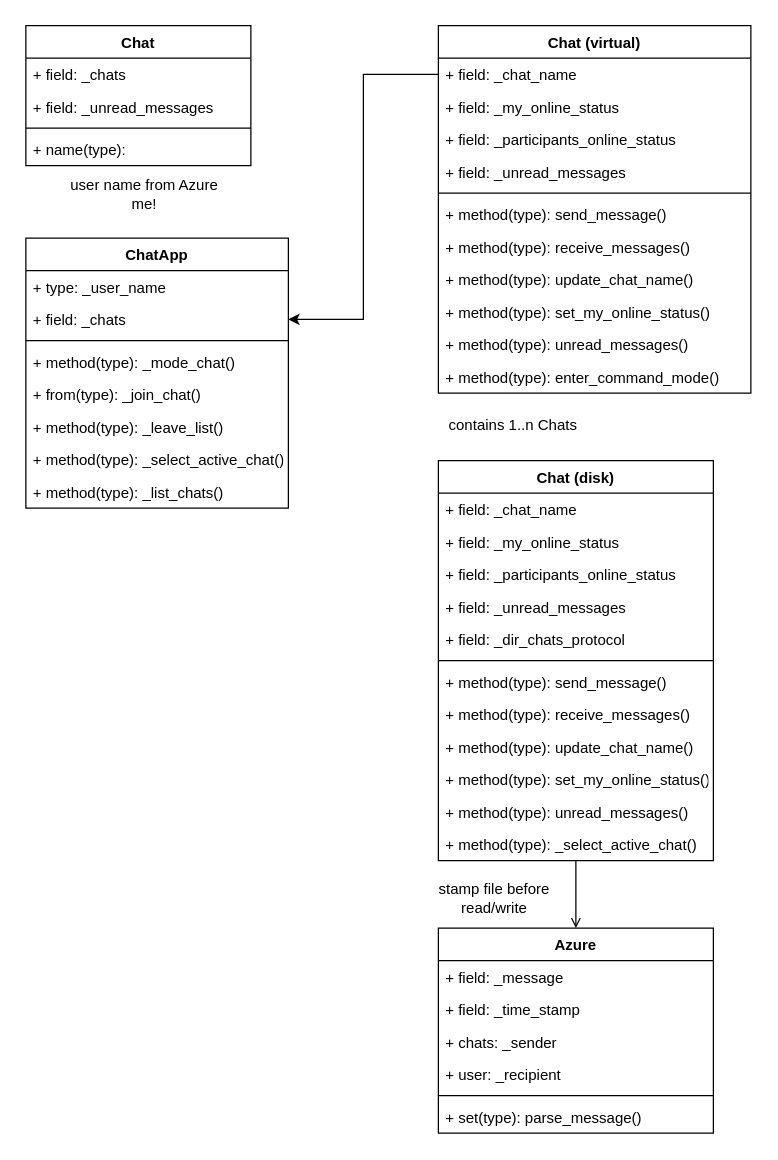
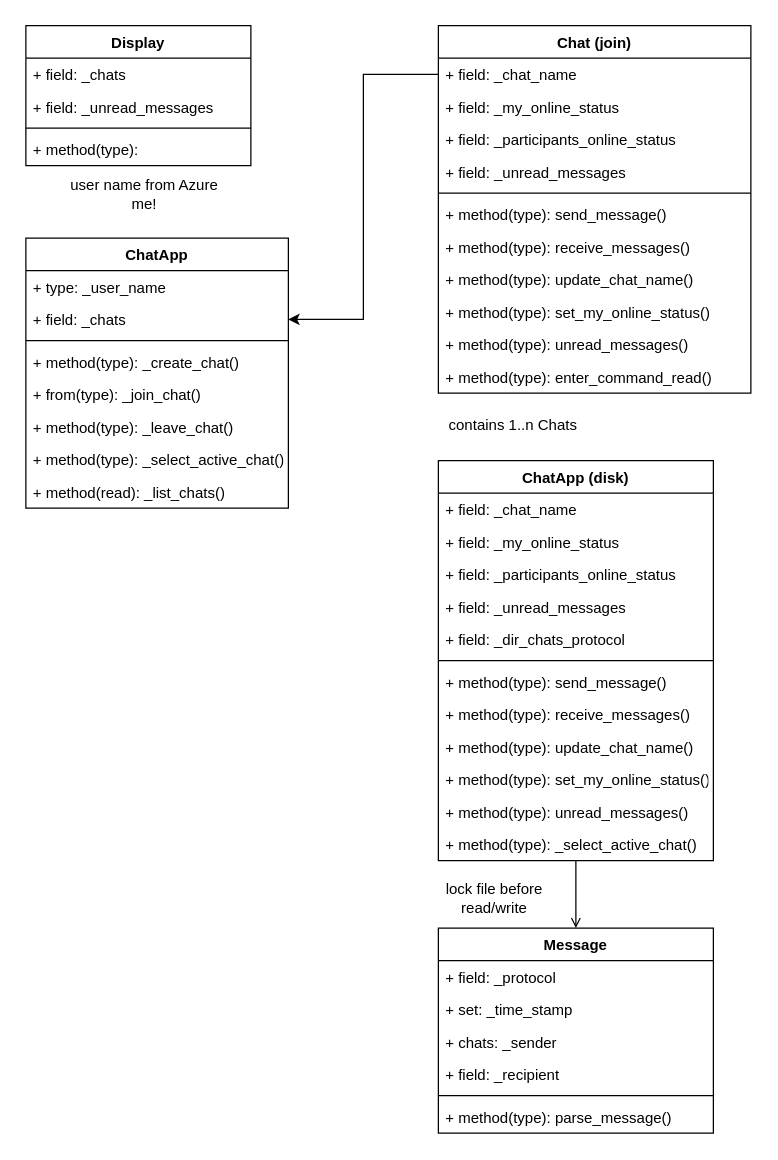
node "Chat": label "Chat" -> "Display"
node "Chat (virtual)": label "Chat (virtual)" -> "Chat (join)"
node "+ name(type):": label "+ name(type):" -> "+ method(type):"
node "+ method(type): _mode_chat()": label "+ method(type): _mode_chat()" -> "+ method(type): _create_chat()"
node "+ method(type): enter_command_mode()": label "+ method(type): enter_command_mode()" -> "+ method(type): enter_command_read()"
node "+ method(type): _leave_list()": label "+ method(type): _leave_list()" -> "+ method(type): _leave_chat()"
node "Chat (disk)": label "Chat (disk)" -> "ChatApp (disk)"
node "+ method(type): _list_chats()": label "+ method(type): _list_chats()" -> "+ method(read): _list_chats()"
node "stamp file before read/write": label "stamp file before read/write" -> "lock file before read/write"
node "Azure": label "Azure" -> "Message"
node "+ field: _message": label "+ field: _message" -> "+ field: _protocol"
node "+ field: _time_stamp": label "+ field: _time_stamp" -> "+ set: _time_stamp"
node "+ user: _recipient": label "+ user: _recipient" -> "+ field: _recipient"
node "+ set(type): parse_message()": label "+ set(type): parse_message()" -> "+ method(type): parse_message()"
